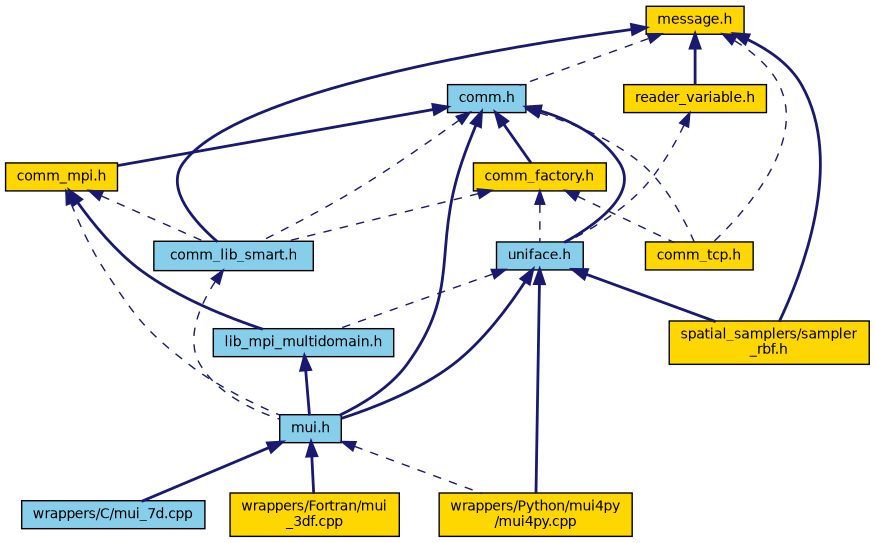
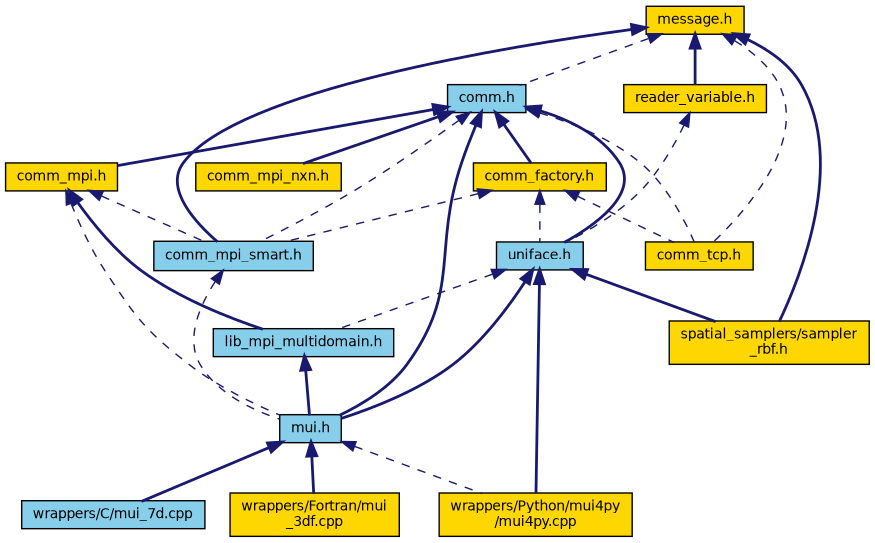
node "comm_mpi_nxn.h": added
node "comm_lib_smart.h": label "comm_lib_smart.h" -> "comm_mpi_smart.h"
